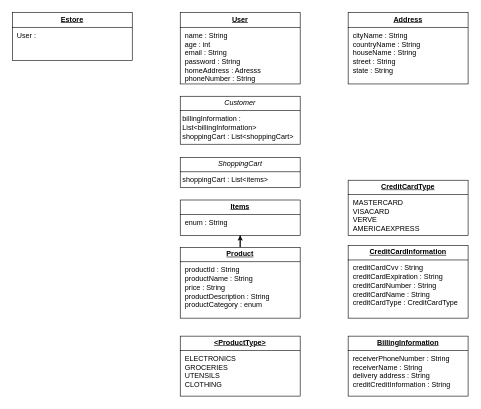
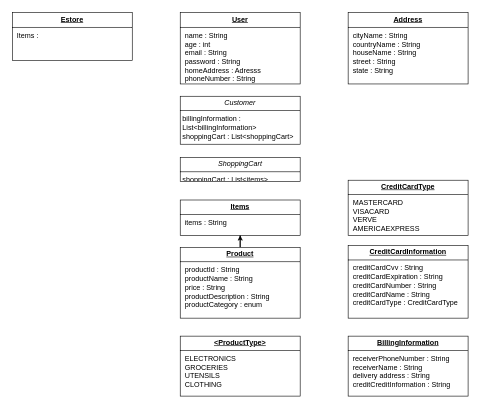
node "Estore User :": label "Estore User :" -> "Estore Items :"
node "ShoppingCart shoppingCart : List<items>": size 120x30 -> 120x24
node "Items enum : String": label "Items enum : String" -> "Items items : String"
